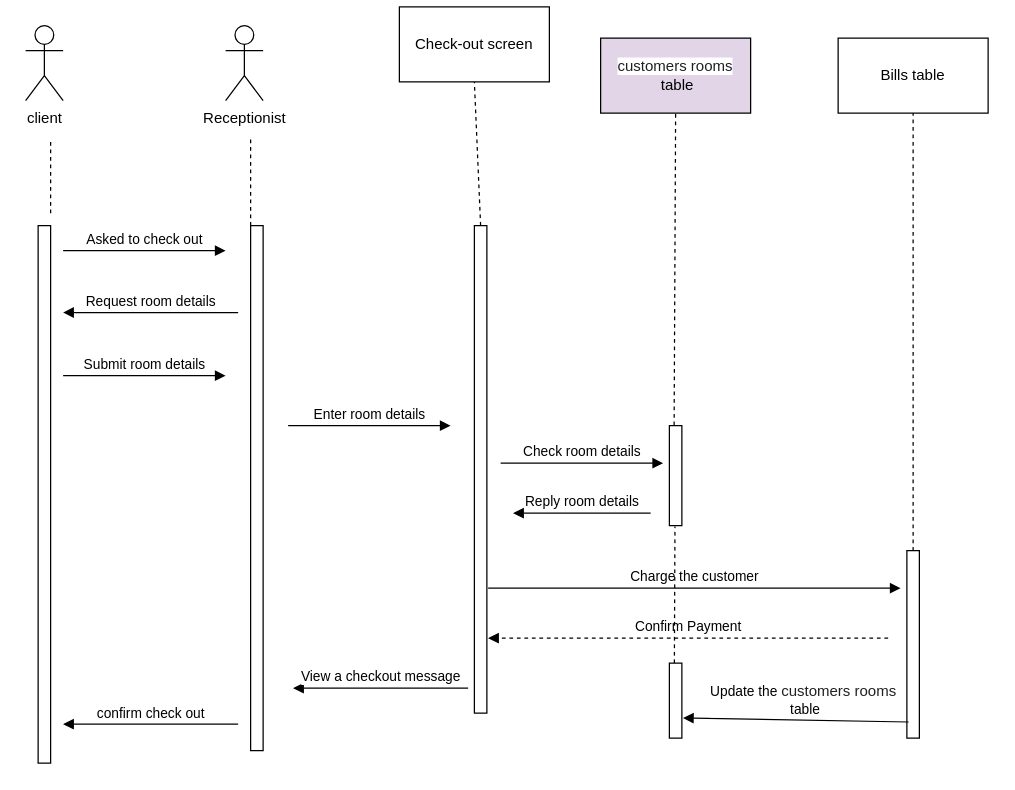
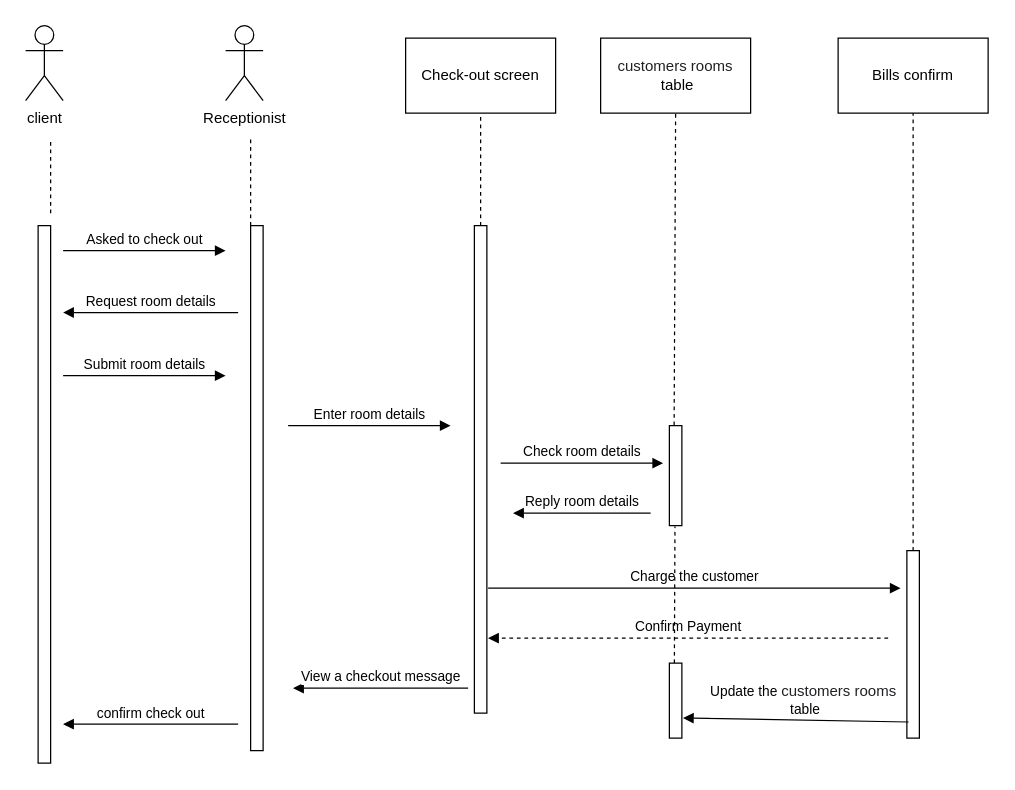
node "Check-out screen": moved (474, 44) -> (481, 76)
node "customers rooms table": fillcolor #e1d5e7 -> #ffffff
node "Bills table": label "Bills table" -> "Bills confirm"
